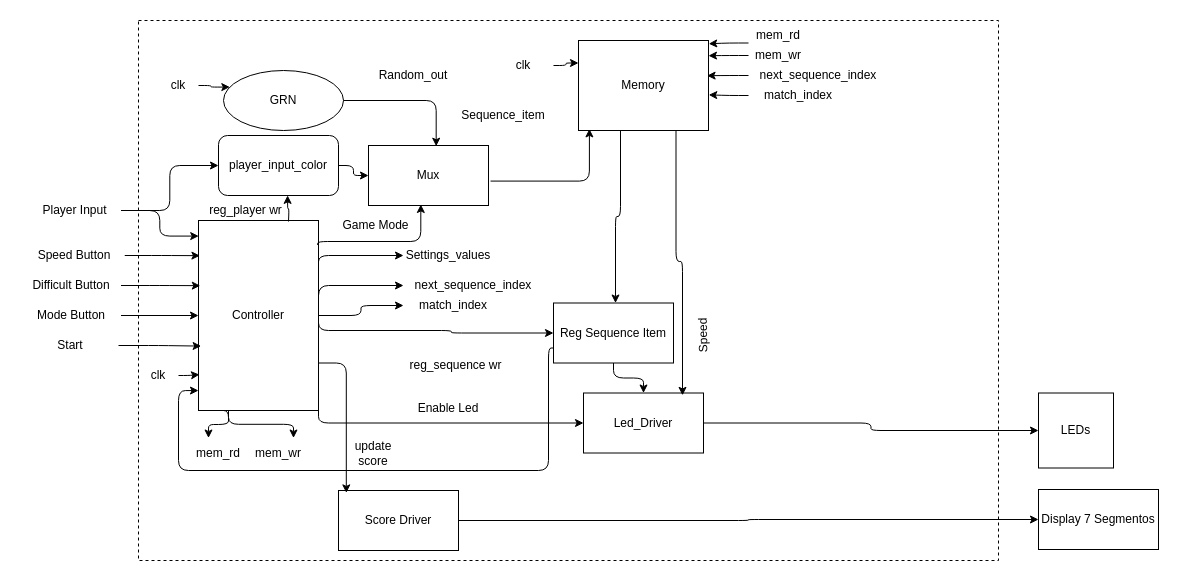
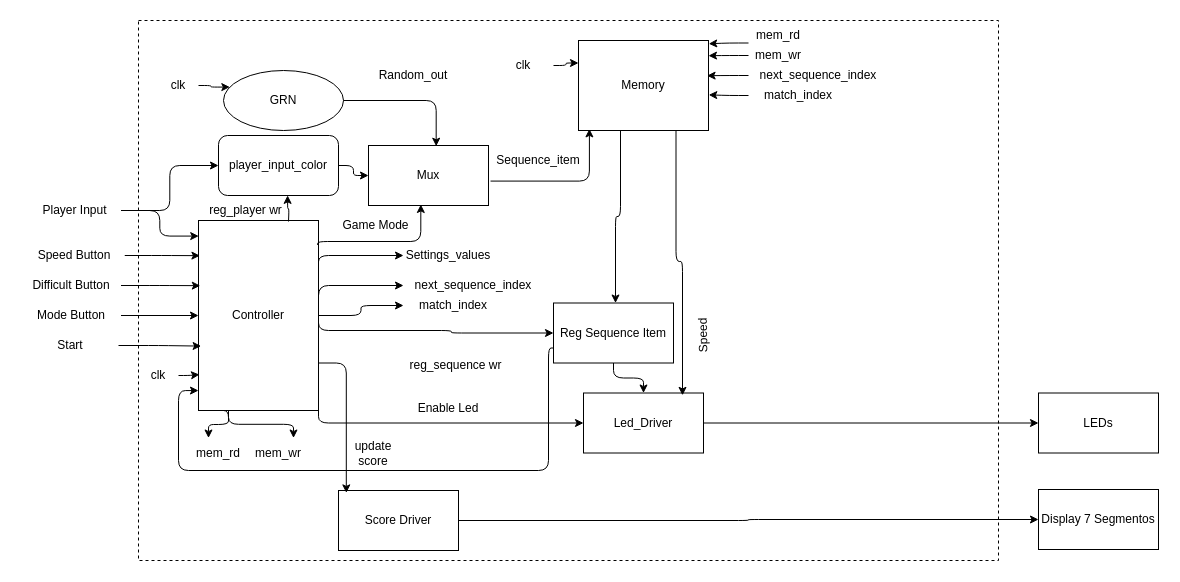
node "Sequence_item": moved (504, 116) -> (539, 161)
node "LEDs": size 75x75 -> 120x60
